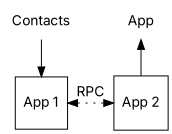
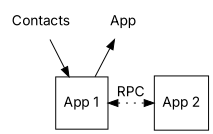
edge "App 2" -> "App": now "App 1" -> "App"
